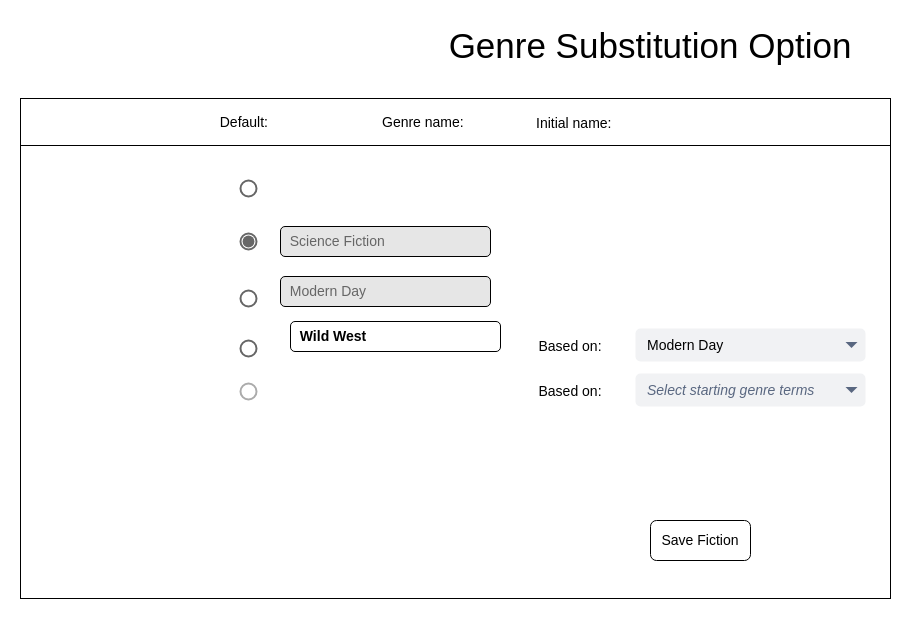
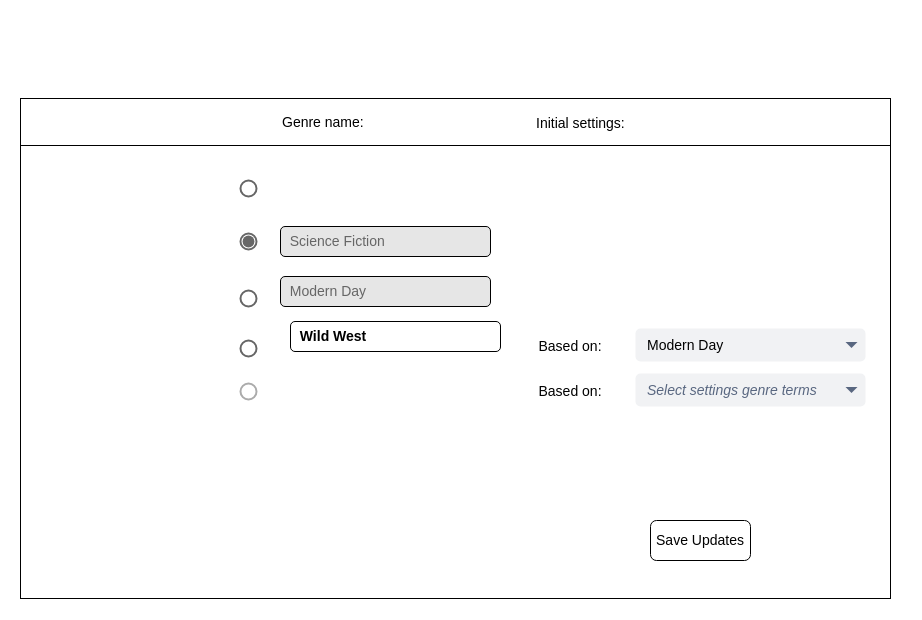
node "Genre Substitution Option": removed
node "Default:": removed
node "Genre name:": moved (427, 123) -> (327, 123)
node "Initial name:": label "Initial name:" -> "Initial settings:"
node "Select starting genre terms": label "Select starting genre terms" -> "Select settings genre terms"
node "Save Fiction": label "Save Fiction" -> "Save Updates"
